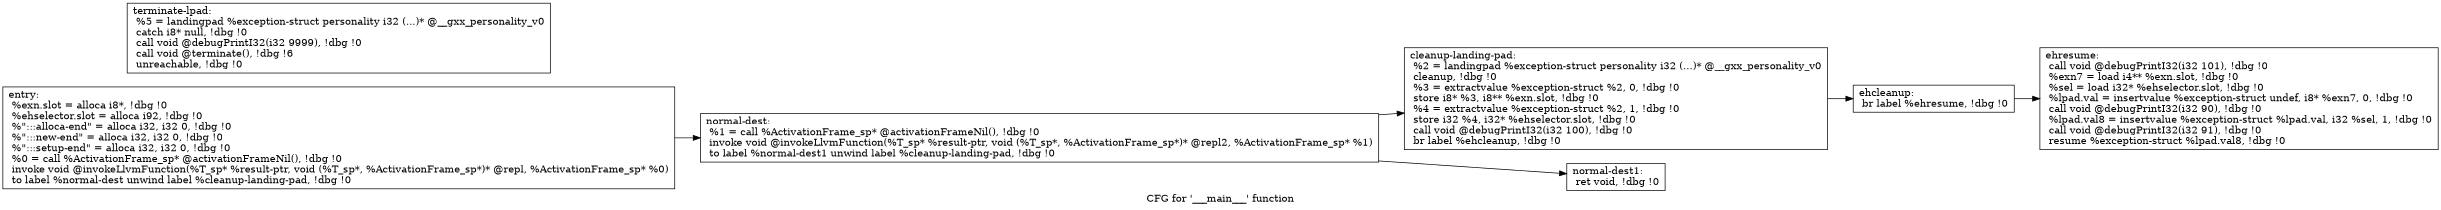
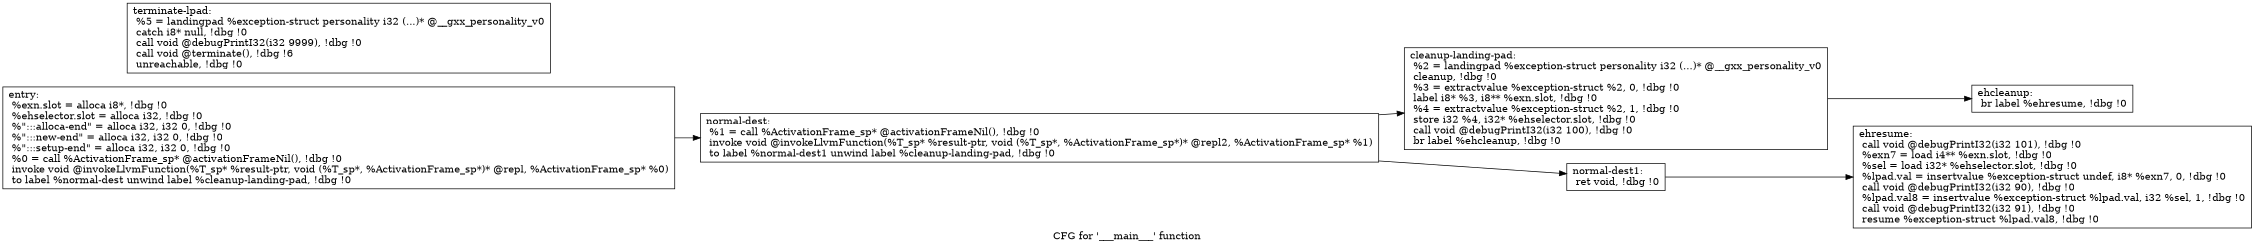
node "cleanup-landing-pad:": text "store i8* %3, i8** %exn.slot, !dbg !0" -> "label i8* %3, i8** %exn.slot, !dbg !0"
edge "ehcleanup:" -> "ehresume:": now "normal-dest1:" -> "ehresume:"
node "entry:": text "%ehselector.slot = alloca i92, !dbg !0" -> "%ehselector.slot = alloca i32, !dbg !0"
